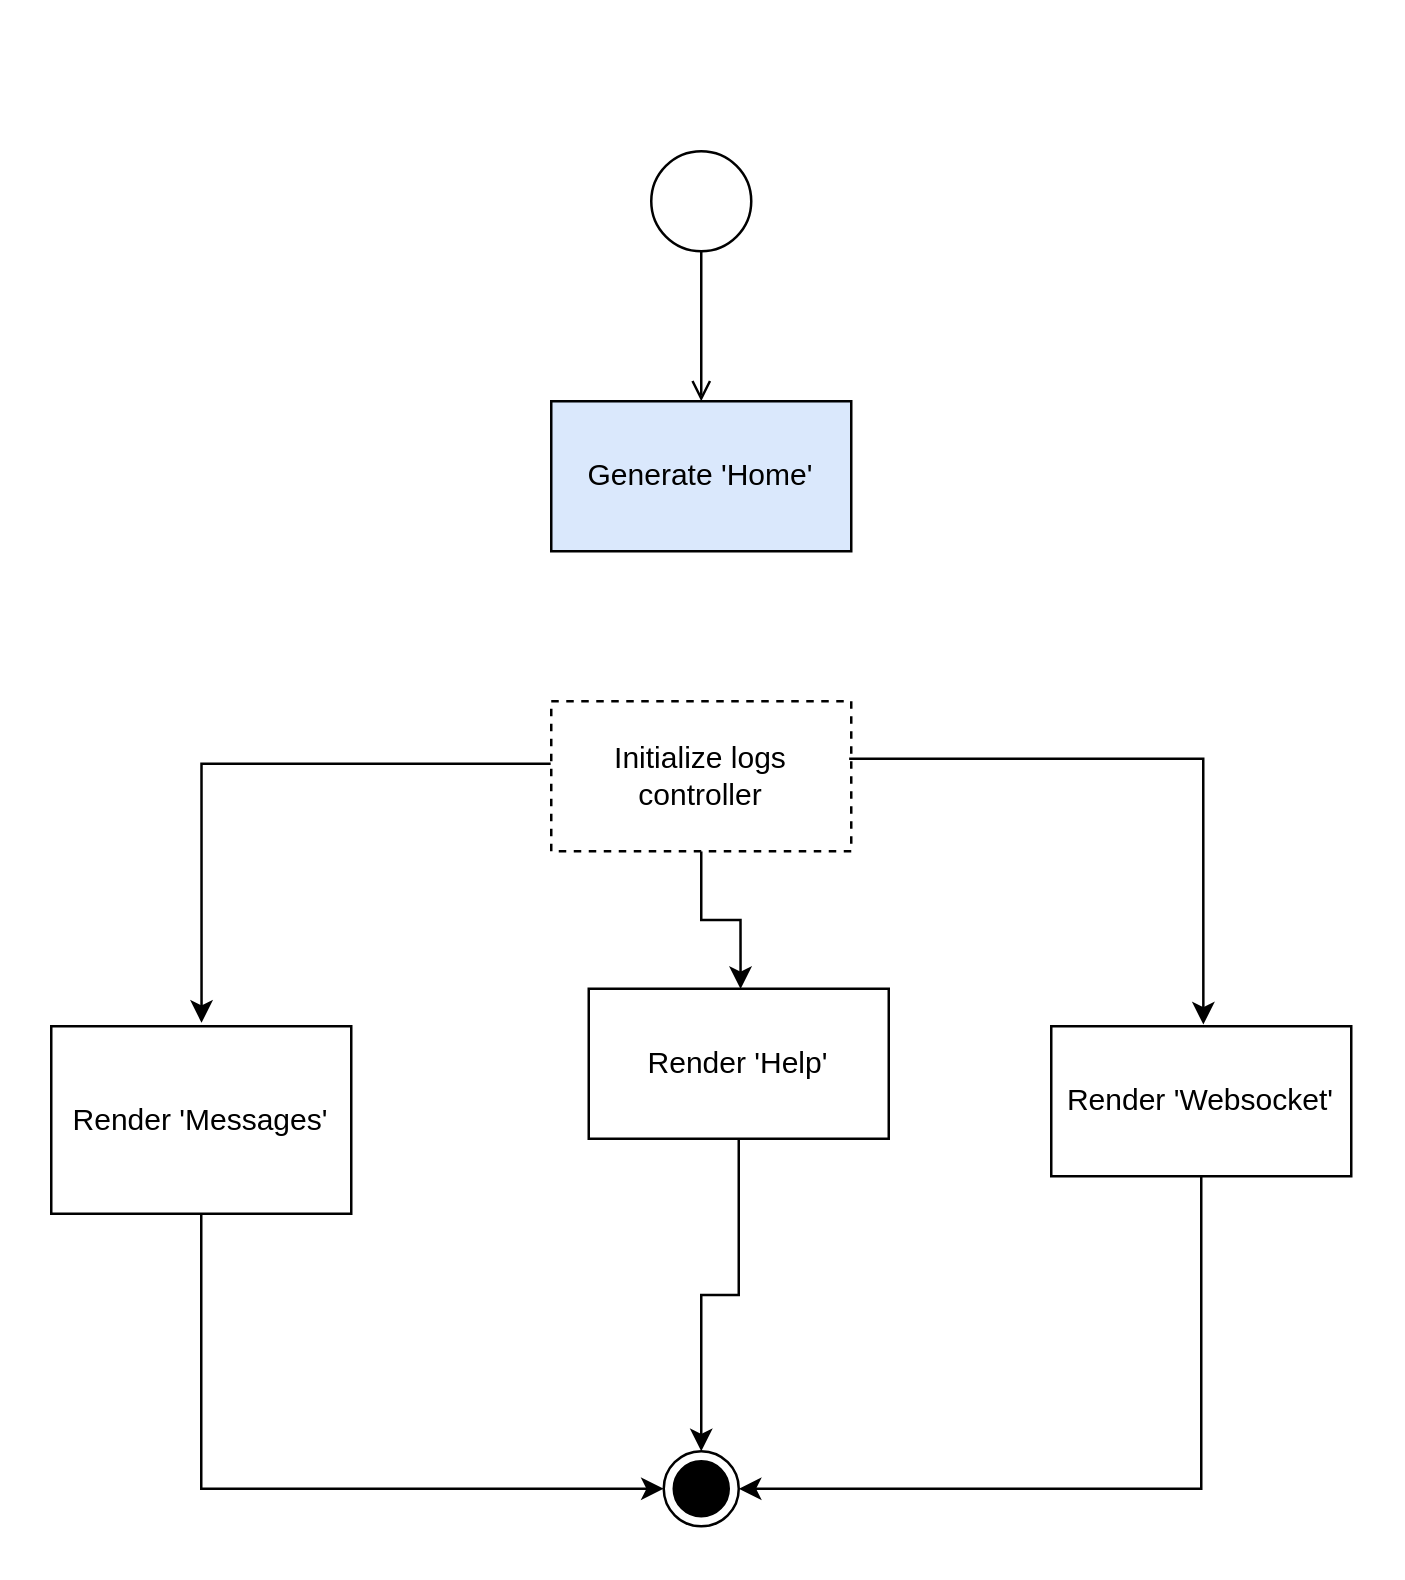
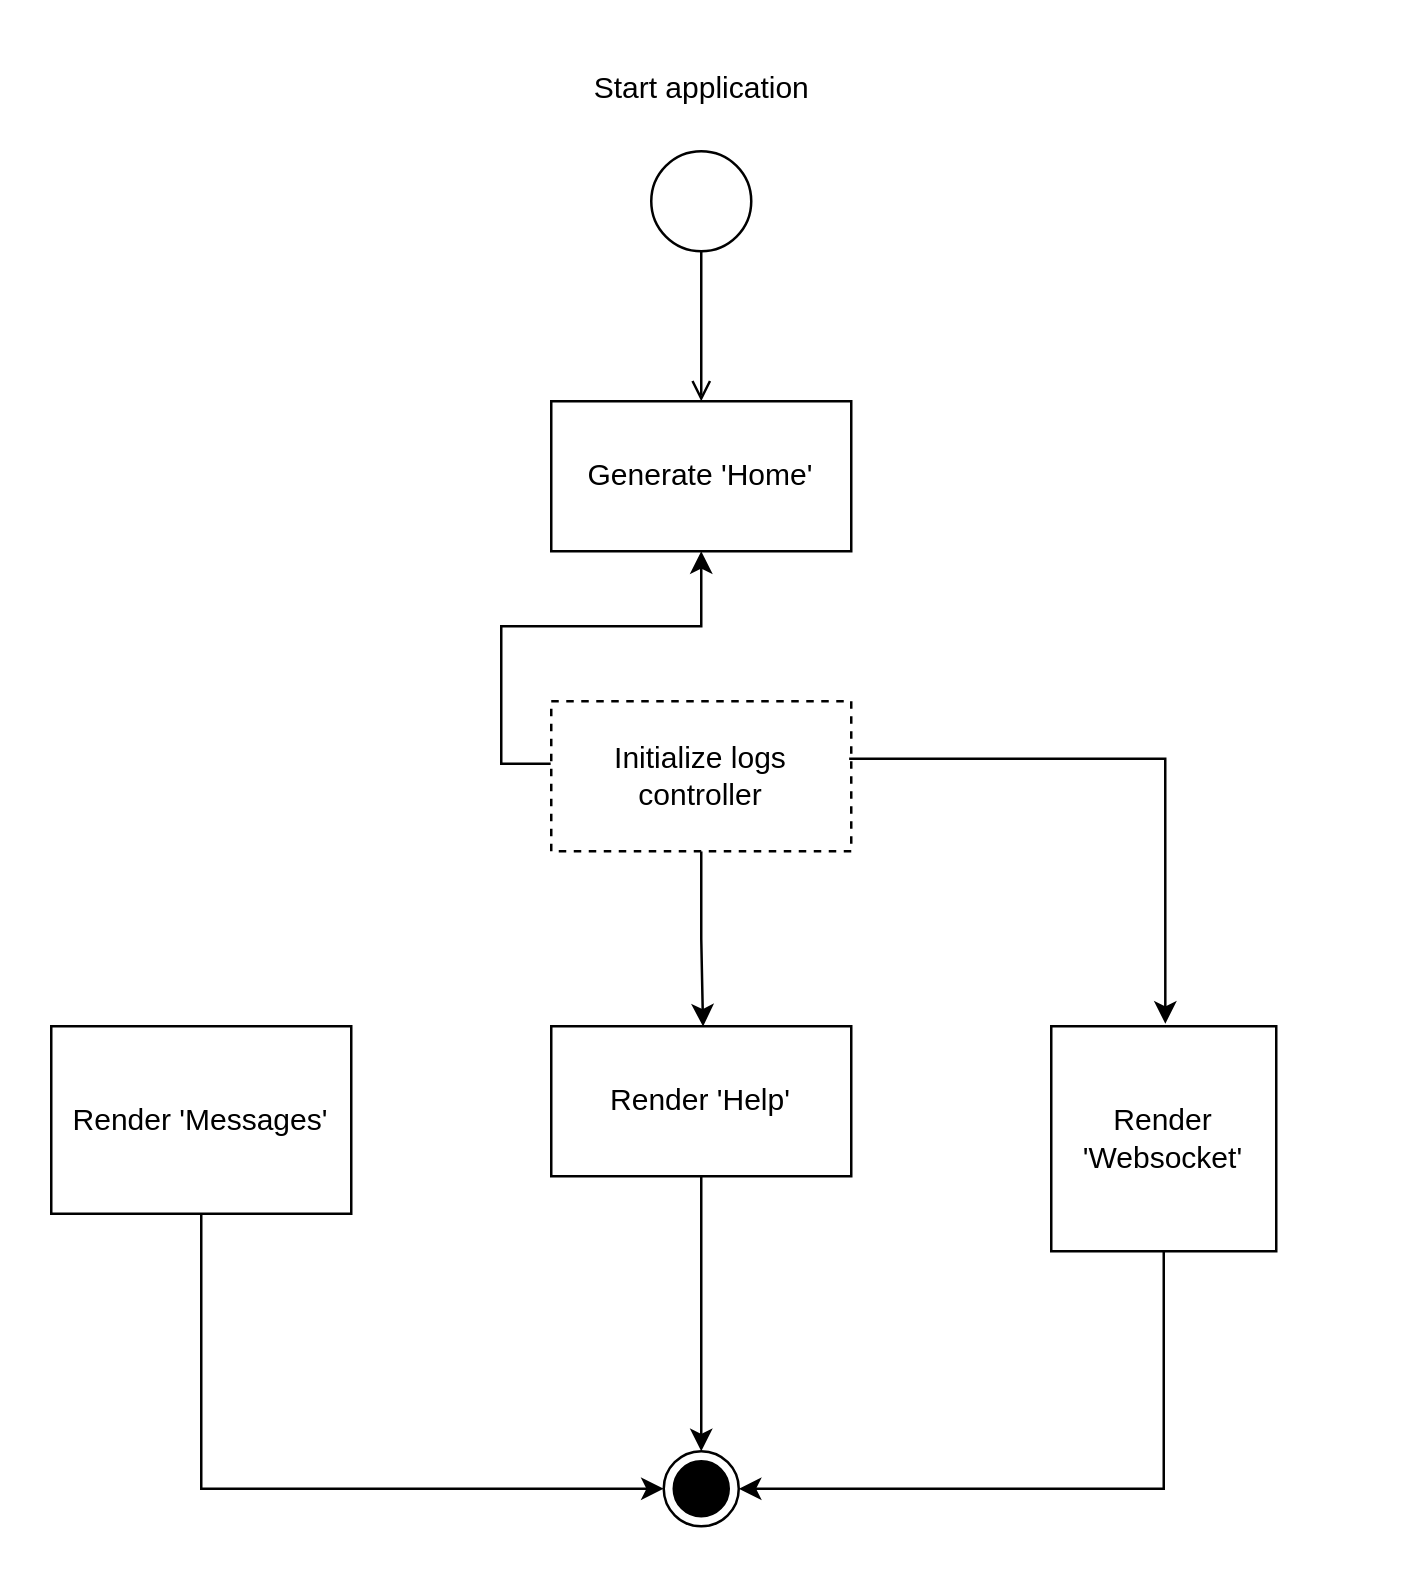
node "Start application": added
node "Generate 'Home'": fillcolor #dae8fc -> #ffffff
edge "Initialize logs controller" -> "Render 'Messages'": now "Initialize logs controller" -> "Generate 'Home'"
node "Render 'Help'": moved (739, 1064) -> (701, 1101)
node "Render 'Websocket'": size 300x150 -> 225x225
